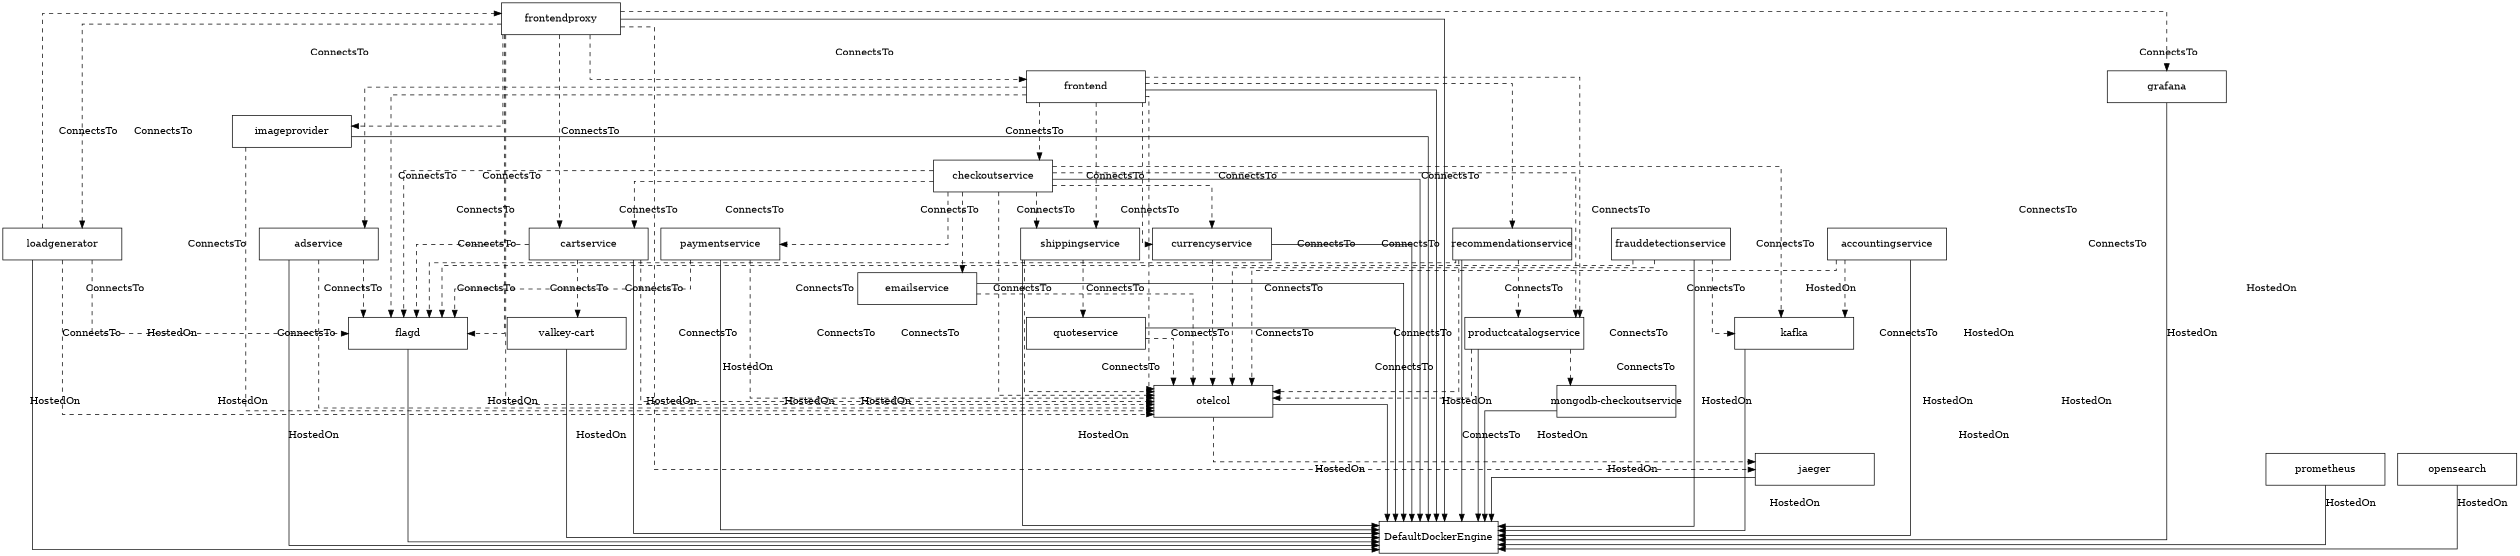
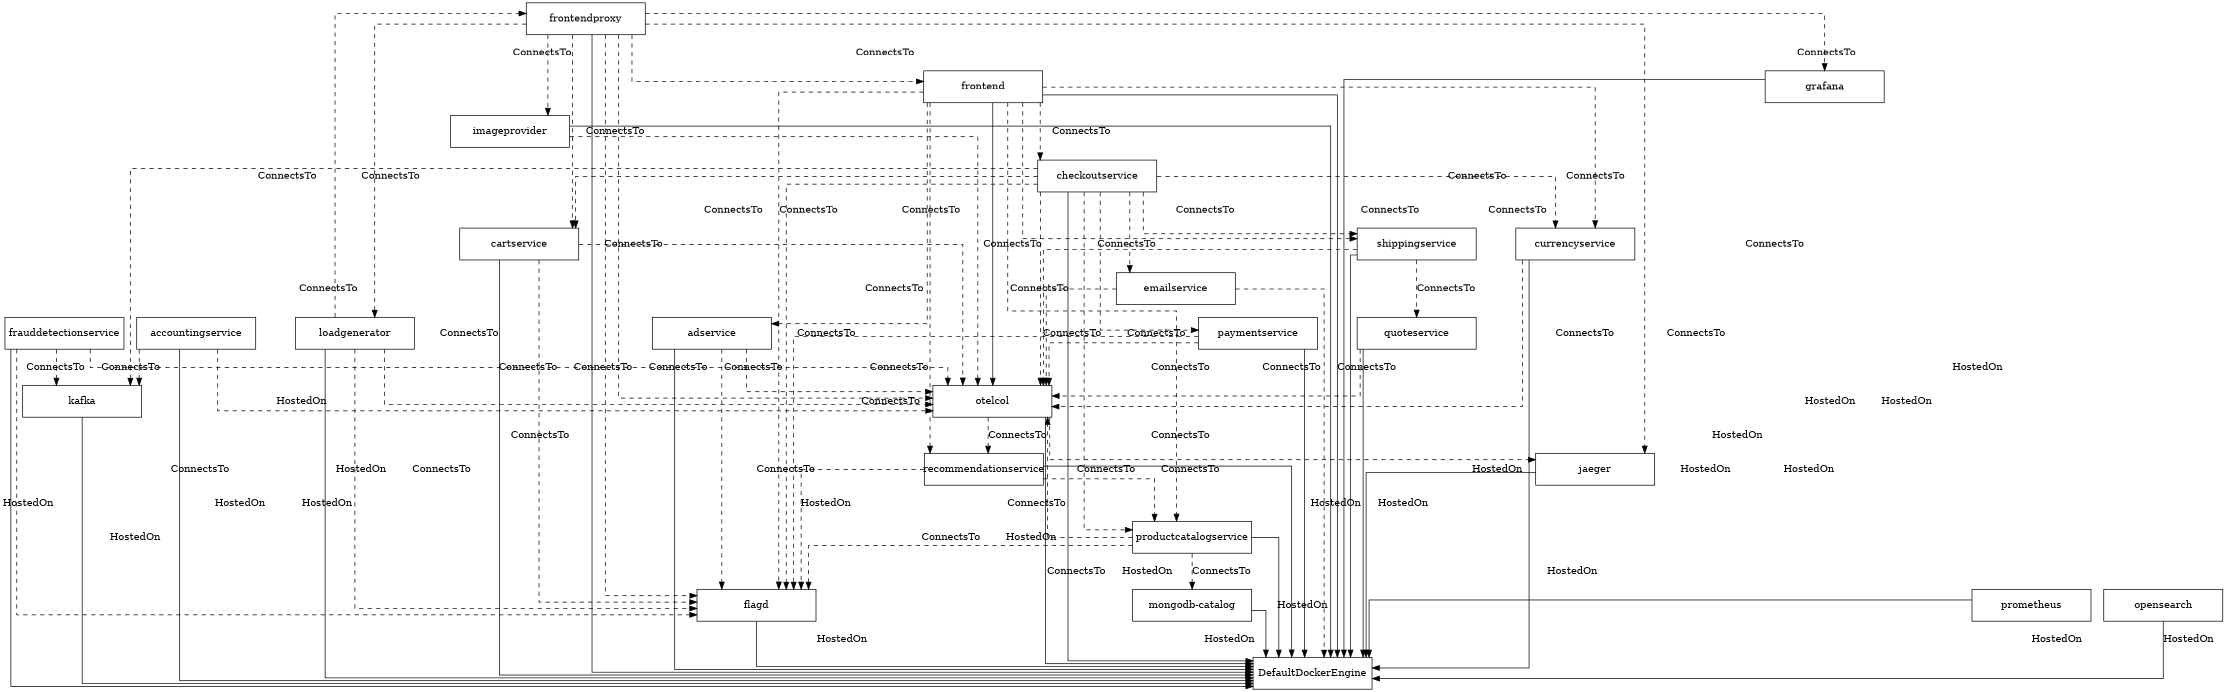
edge "frontend" -> "otelcol": style dashed -> solid
edge "emailservice" -> "DefaultDockerEngine": style solid -> dashed
edge "accountingservice" -> "kafka": label "HostedOn" -> "ConnectsTo"
node "valkey-cart": removed
edge "recommendationservice" -> "otelcol": reversed
node "mongodb-checkoutservice": label "mongodb-checkoutservice" -> "mongodb-catalog"
edge "productcatalogservice" -> "flagd": added, label "ConnectsTo"
